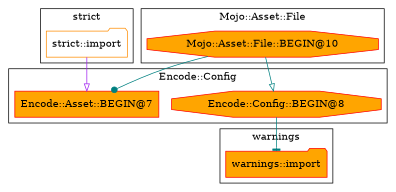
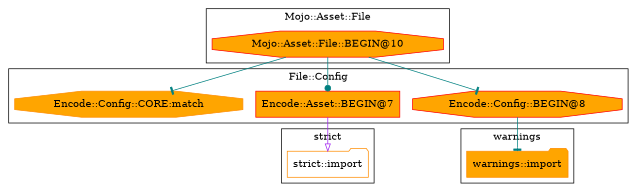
edge "strict::import" -> "Encode::Asset::BEGIN@7": reversed
edge "Mojo::Asset::File::BEGIN@10" -> "Encode::Config::BEGIN@8": arrowhead onormal -> tee
cluster "Encode::Config": label "Encode::Config" -> "File::Config"
node "Encode::Config::CORE:match": added
node "warnings::import": color red -> darkorange
